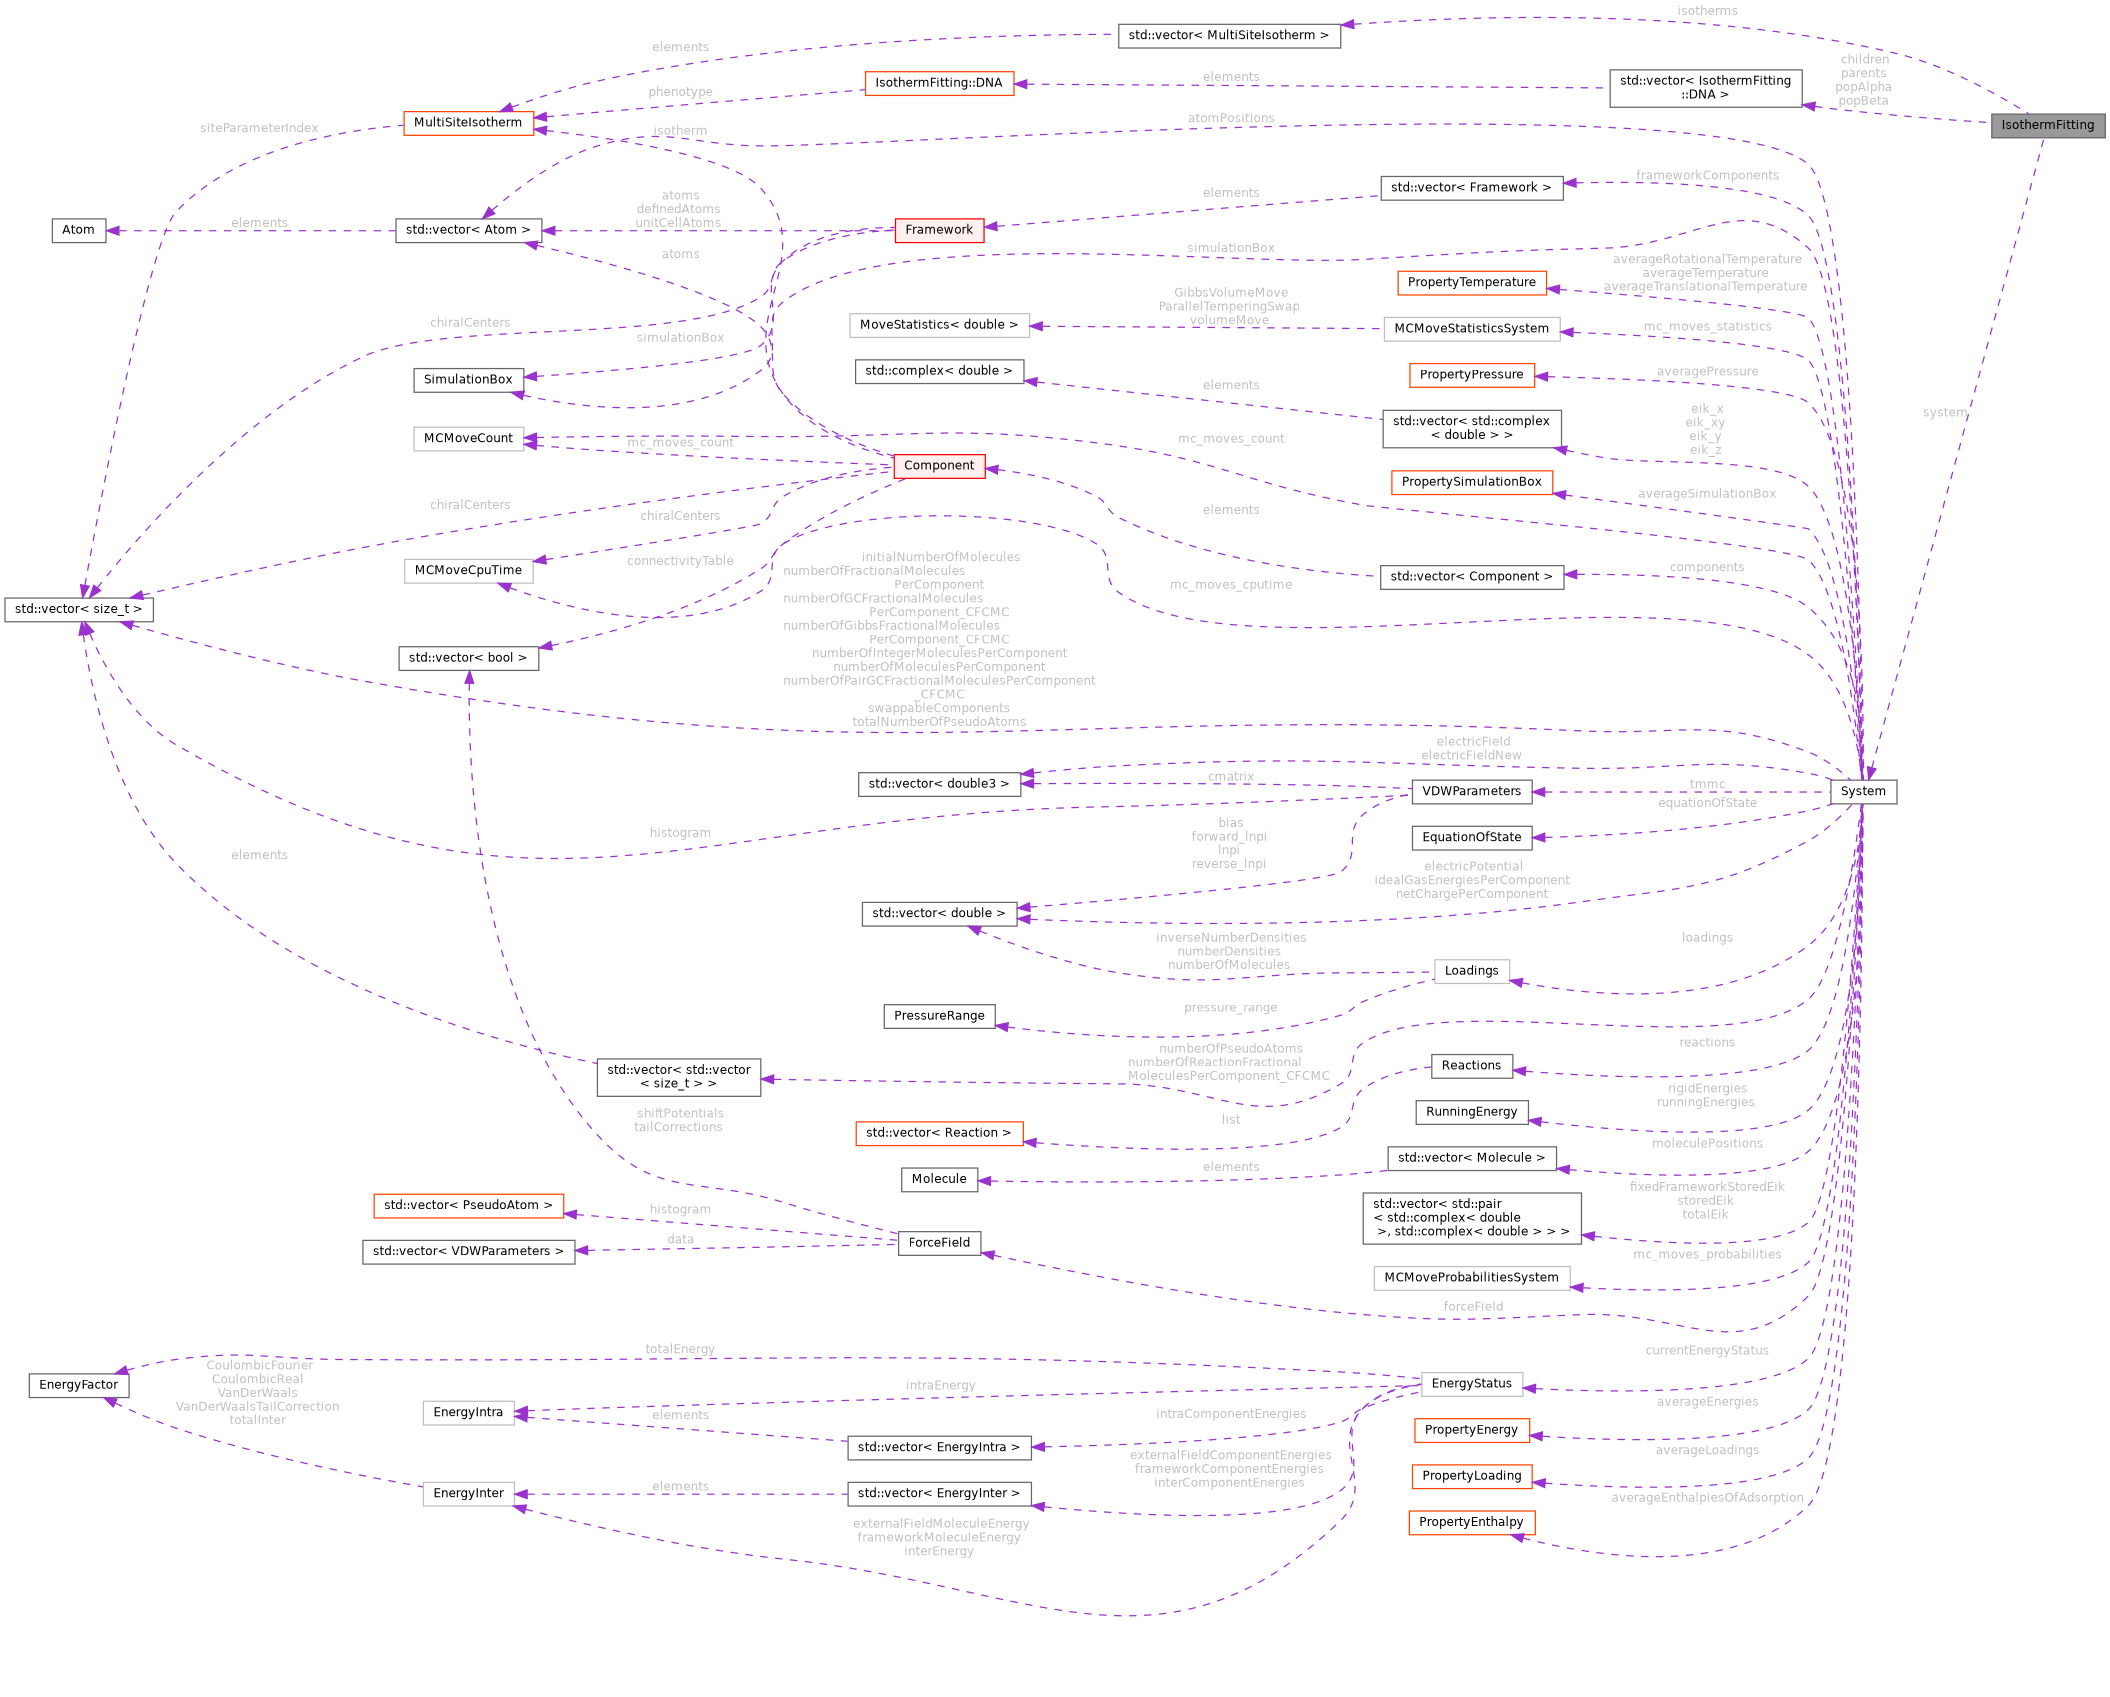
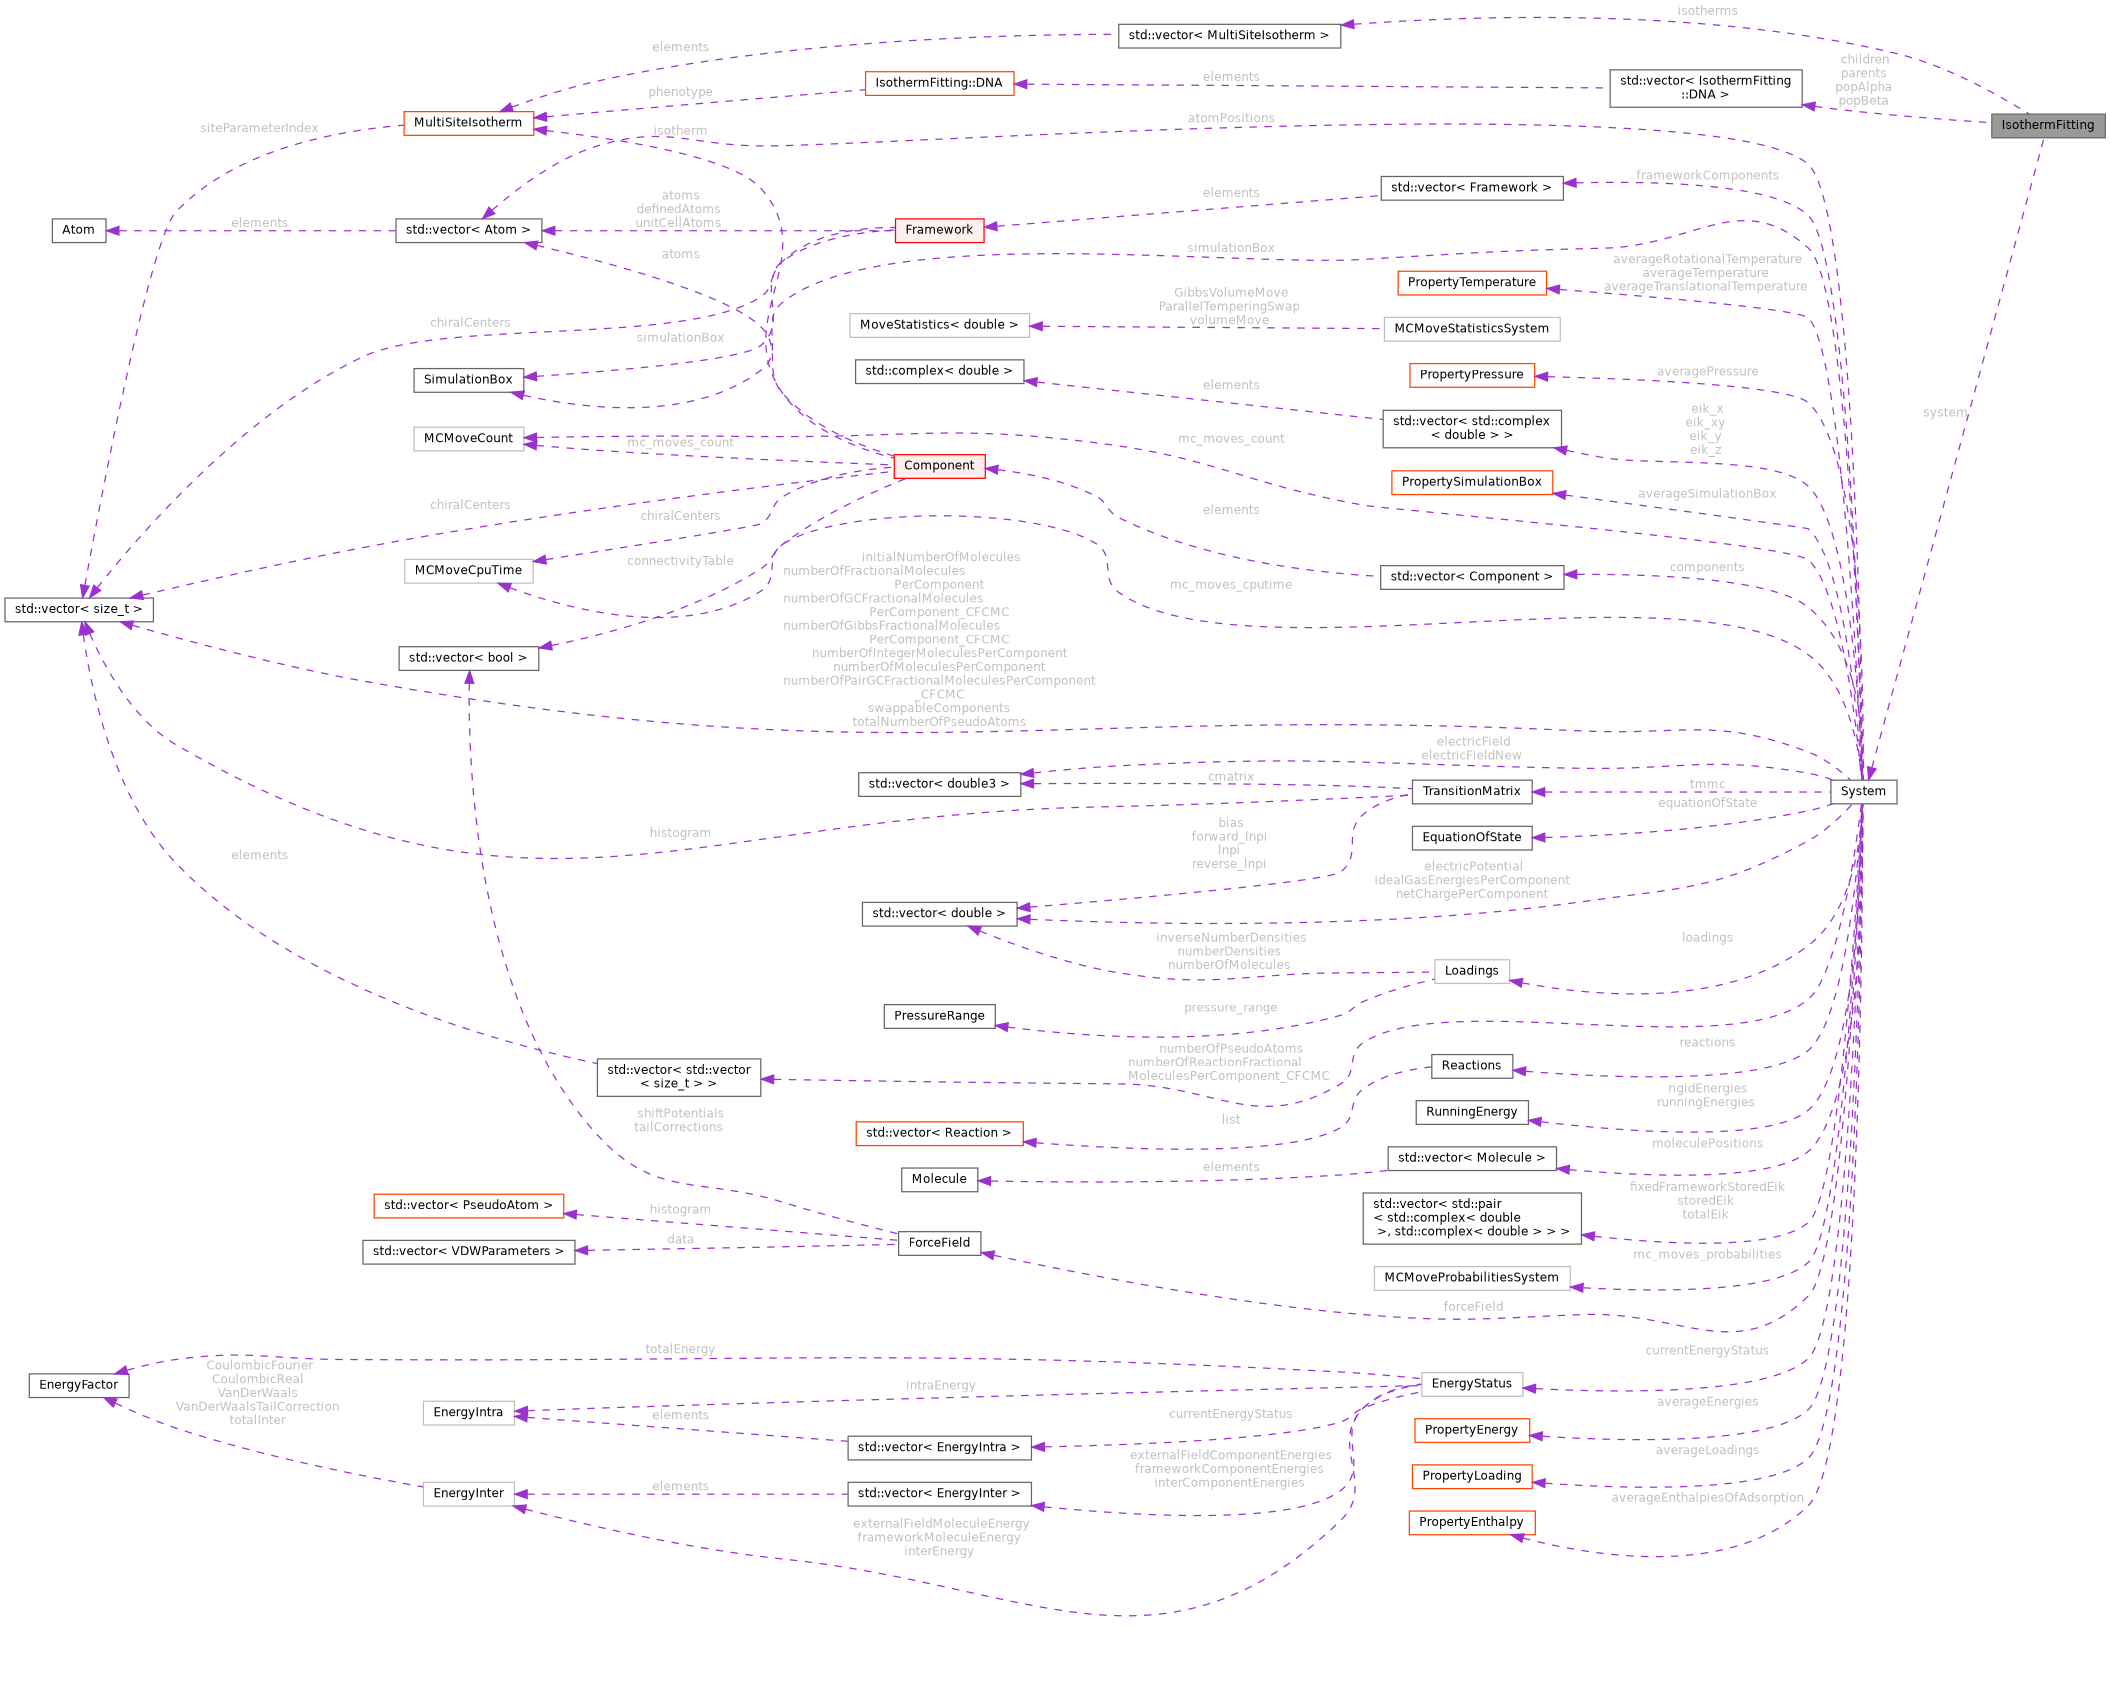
edge "System" -> "MCMoveStatisticsSystem": removed, label "mc_moves_statistics"
node "VDWParameters": label "VDWParameters" -> "TransitionMatrix"
edge "EnergyStatus" -> "std::vector< EnergyIntra >": label " intraComponentEnergies" -> " currentEnergyStatus"
